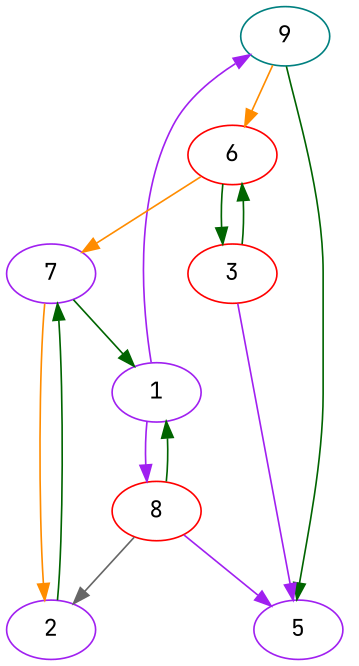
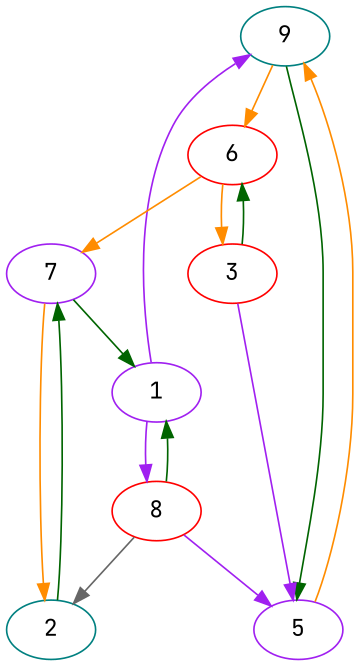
edge "6" -> "3": color darkgreen -> darkorange
edge "5" -> "9": added
node "2": color purple -> teal
